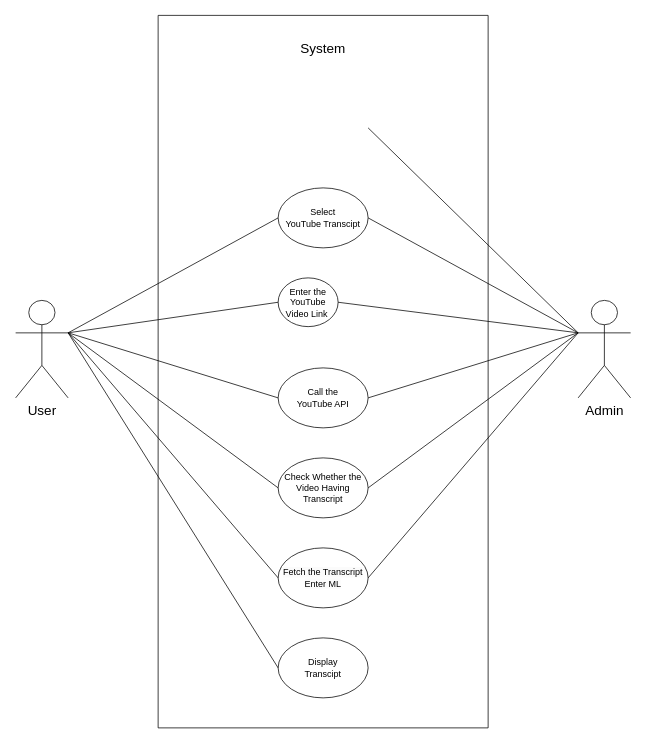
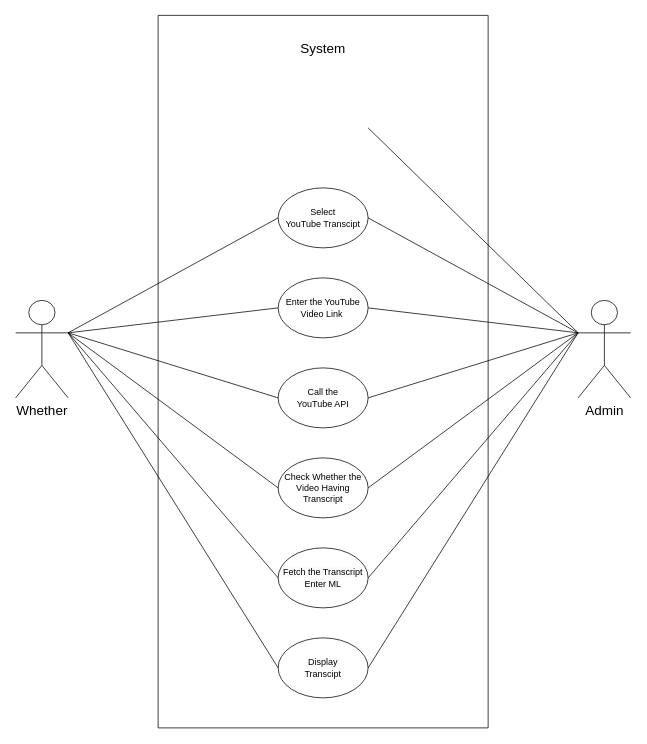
node "Enter the YouTube Video Link": size 60x49 -> 90x60
node "User": label "User" -> "Whether"
edge "Admin" -- "Display Transcipt": added
